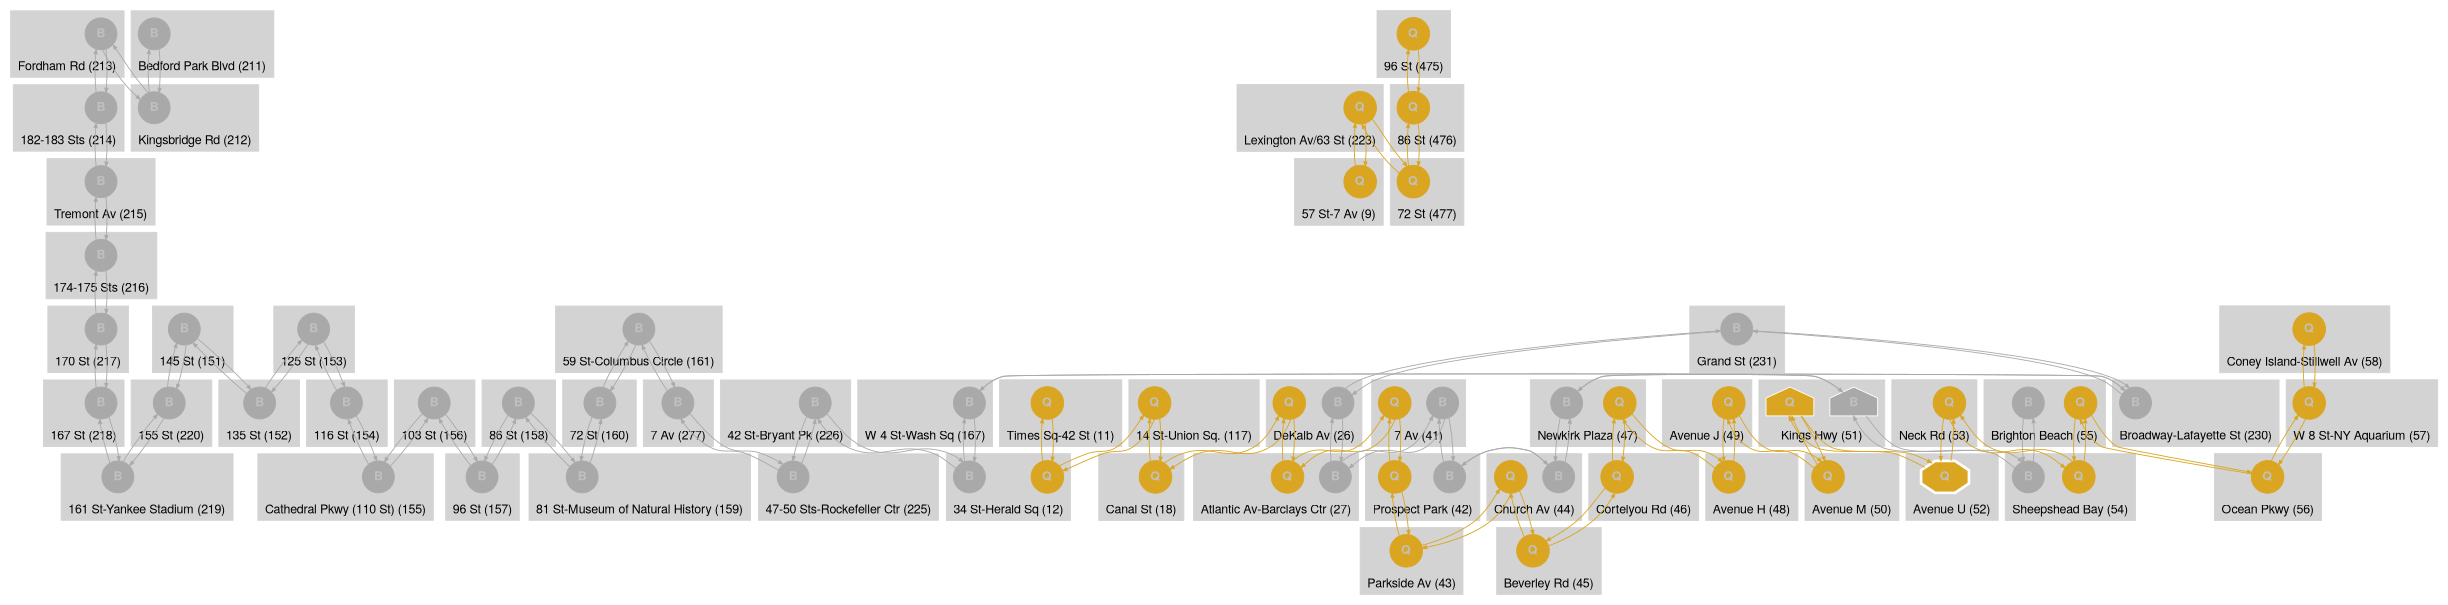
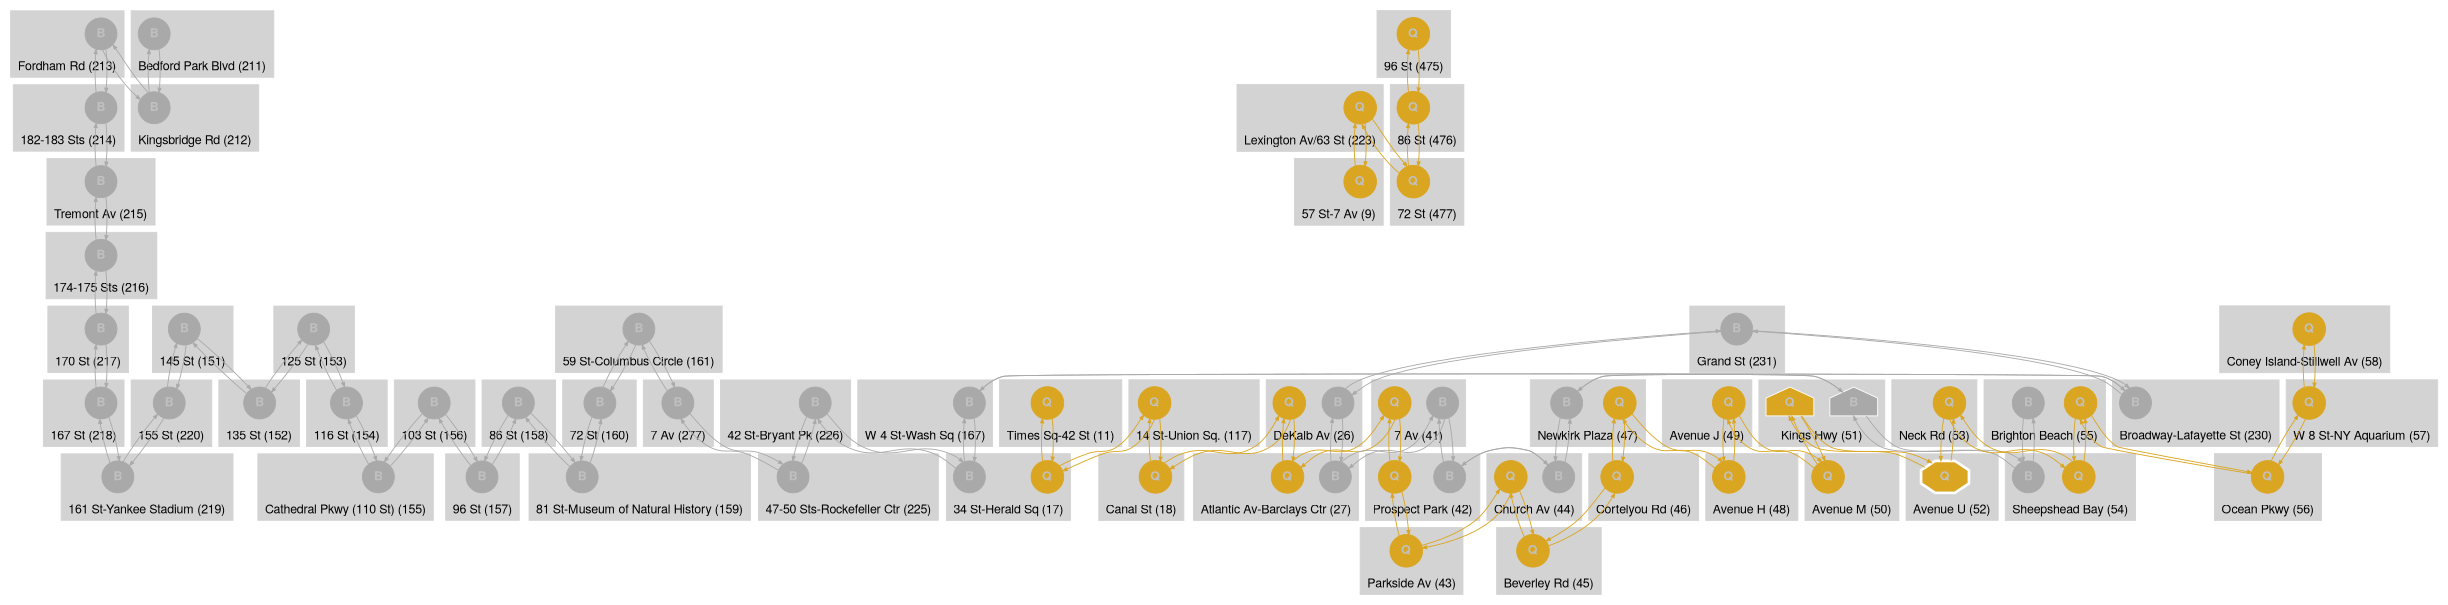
cluster "34 St-Herald Sq (12)": label "34 St-Herald Sq (12)" -> "34 St-Herald Sq (17)"
